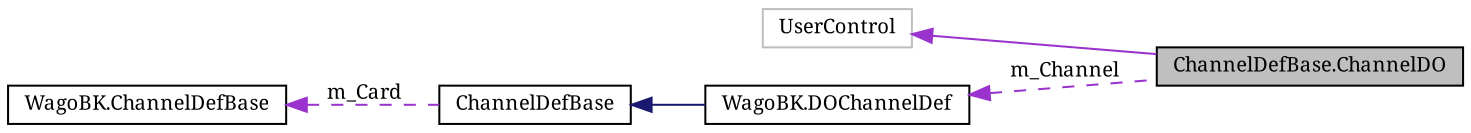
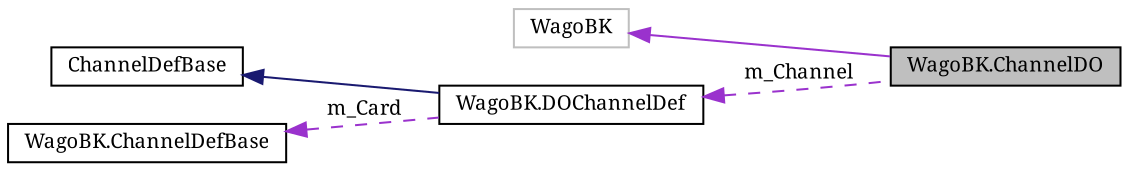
node "UserControl": label "UserControl" -> "WagoBK"
node "ChannelDefBase.ChannelDO": label "ChannelDefBase.ChannelDO" -> "WagoBK.ChannelDO"
edge "ChannelDefBase" -> "WagoBK.ChannelDefBase": now "WagoBK.DOChannelDef" -> "WagoBK.ChannelDefBase"
